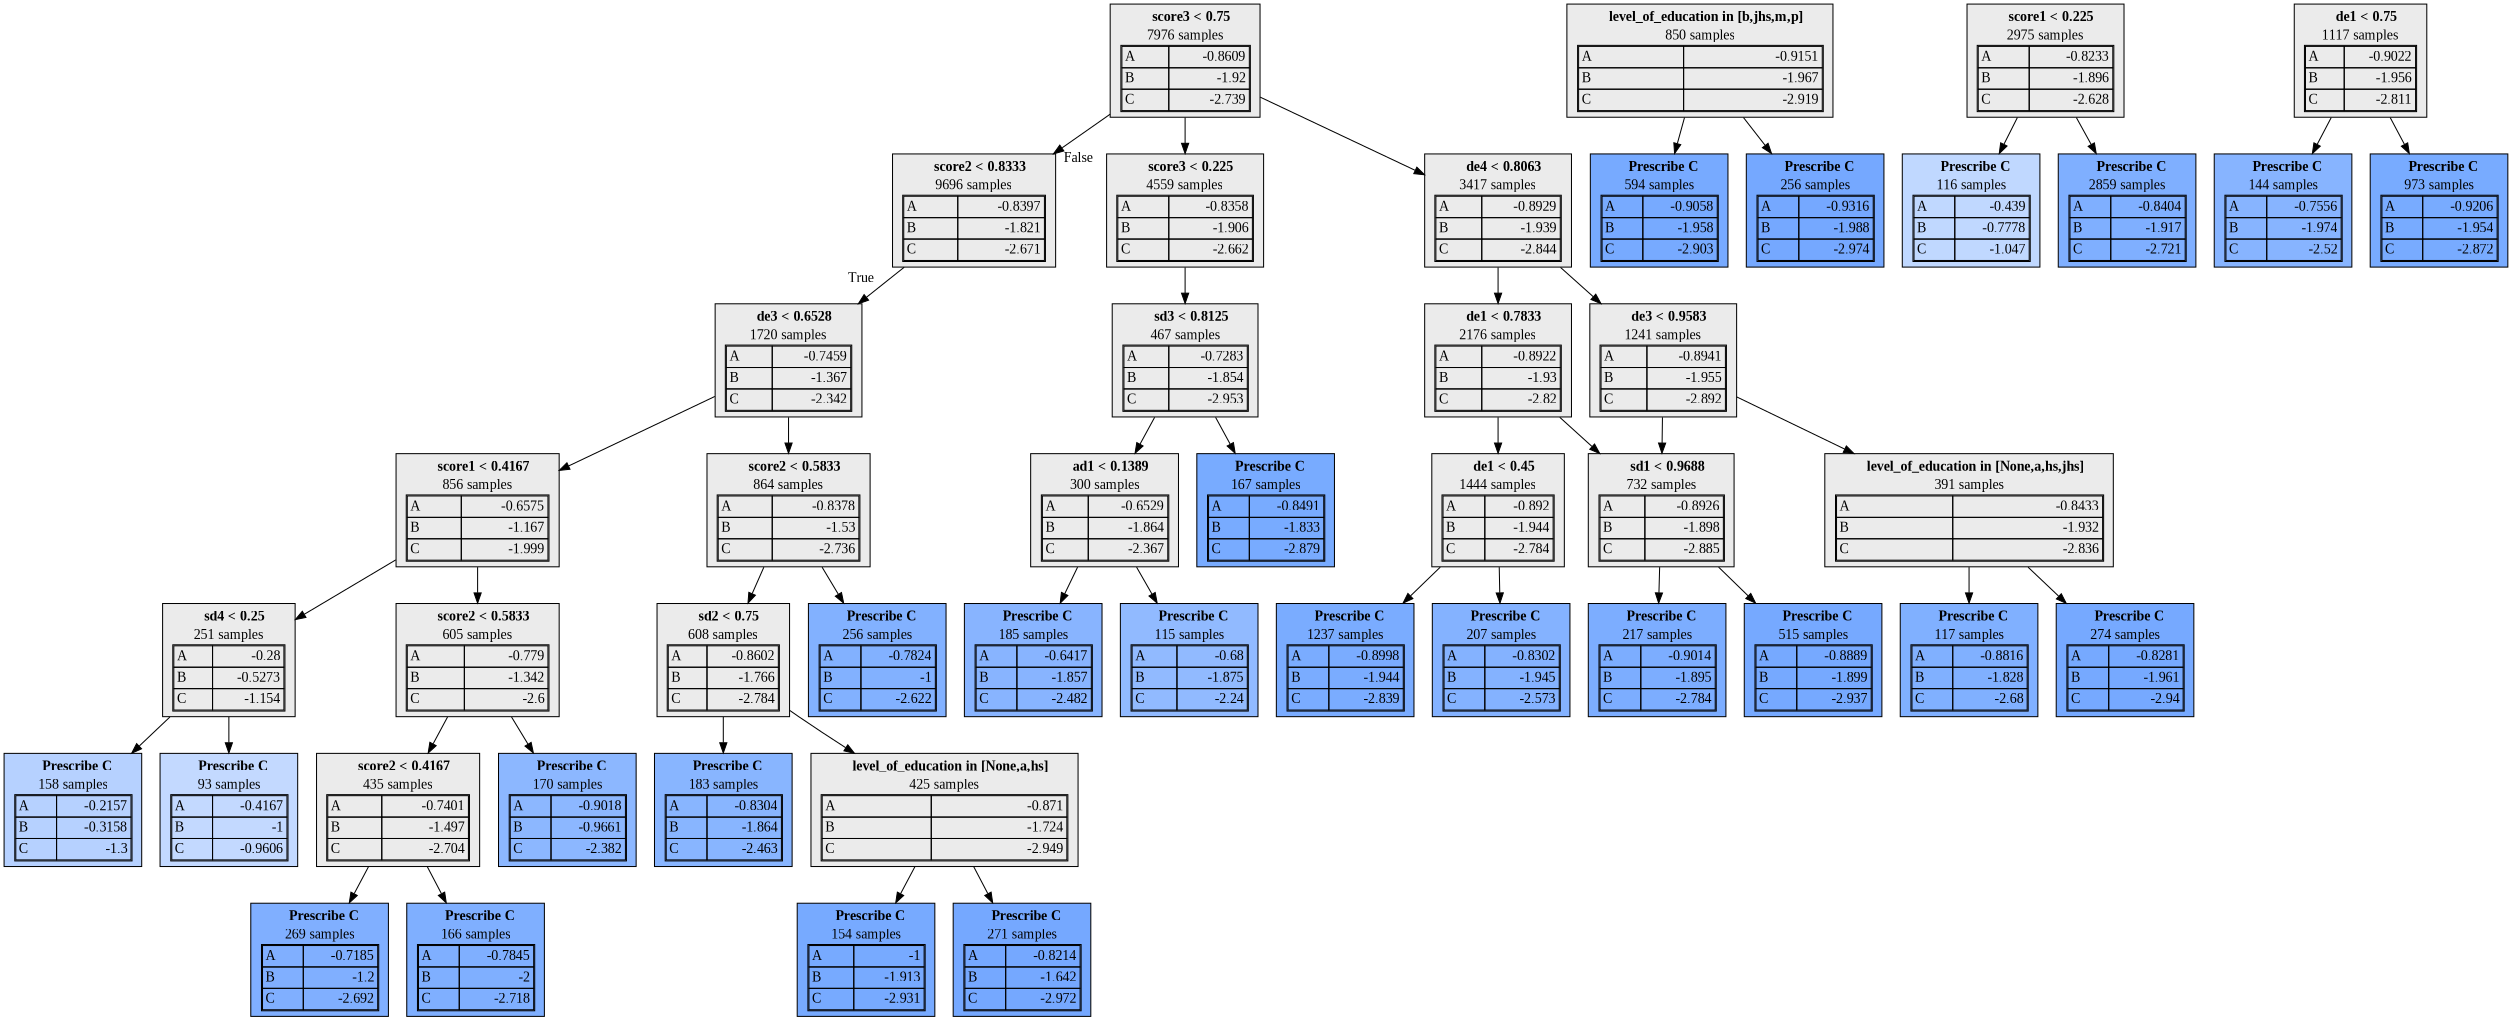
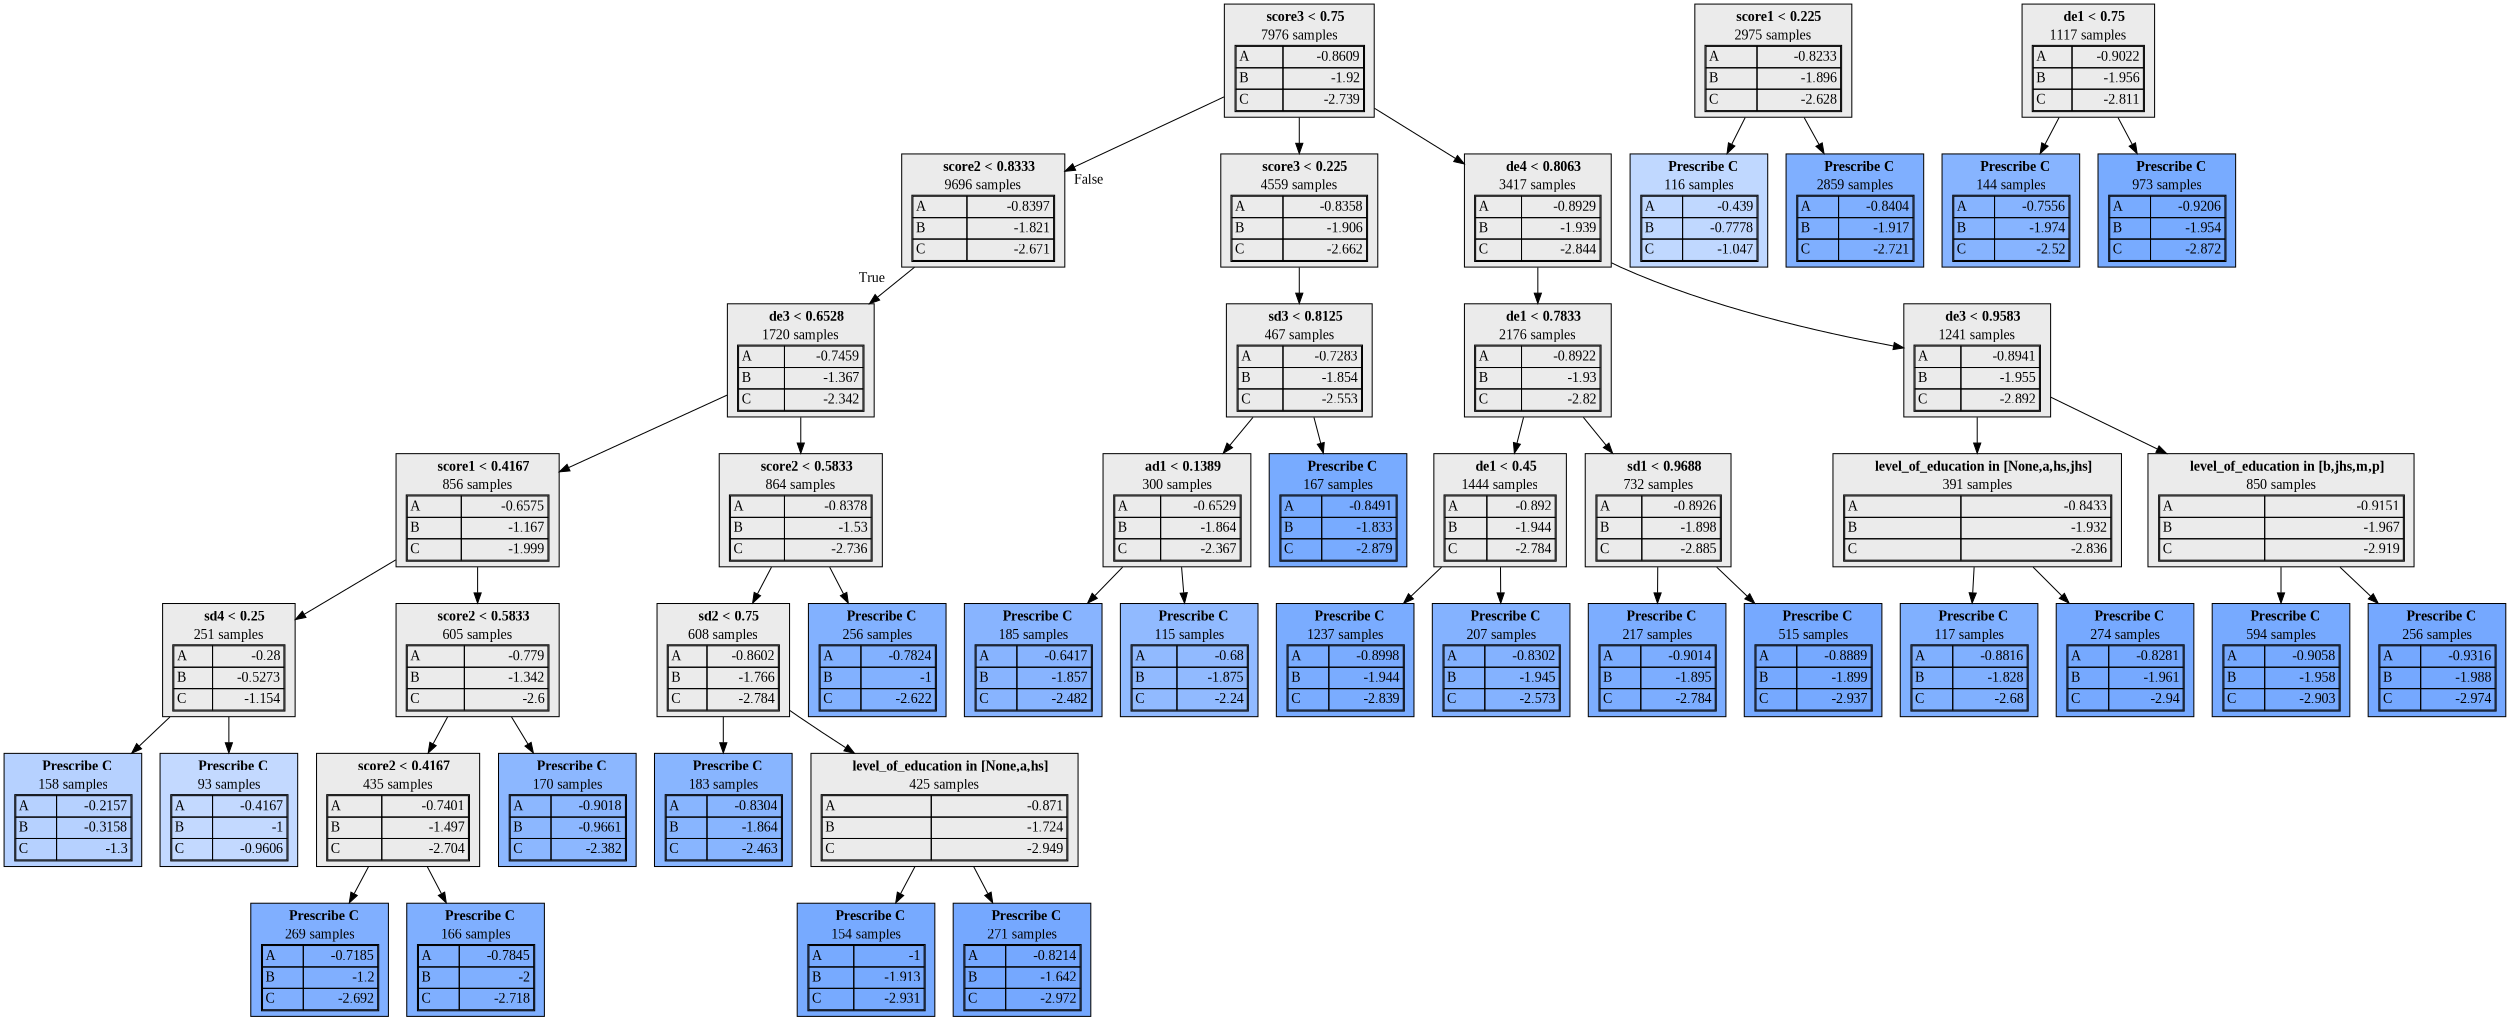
node "sd3 < 0.8125": text "-2.953" -> "-2.553"
edge "de3 < 0.9583" -> "sd1 < 0.9688": now "de3 < 0.9583" -> "level_of_education in [b,jhs,m,p]"
